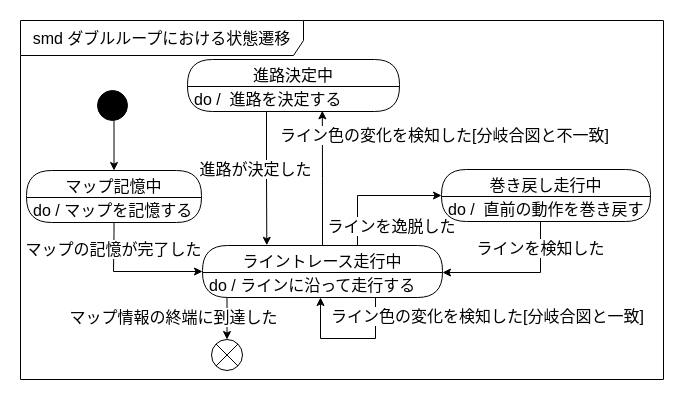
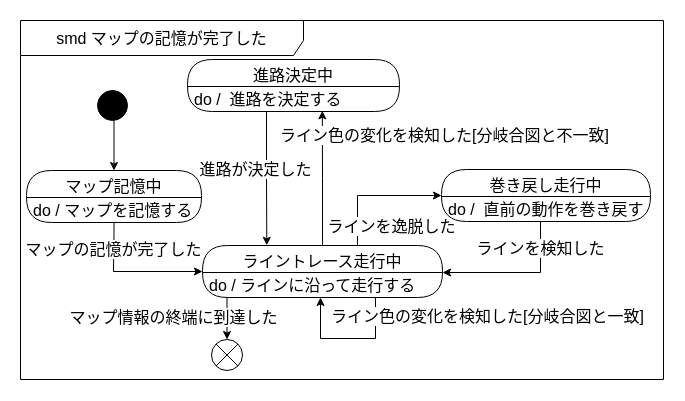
node "smd ダブルループにおける状態遷移": label "smd ダブルループにおける状態遷移" -> "smd マップの記憶が完了した"
